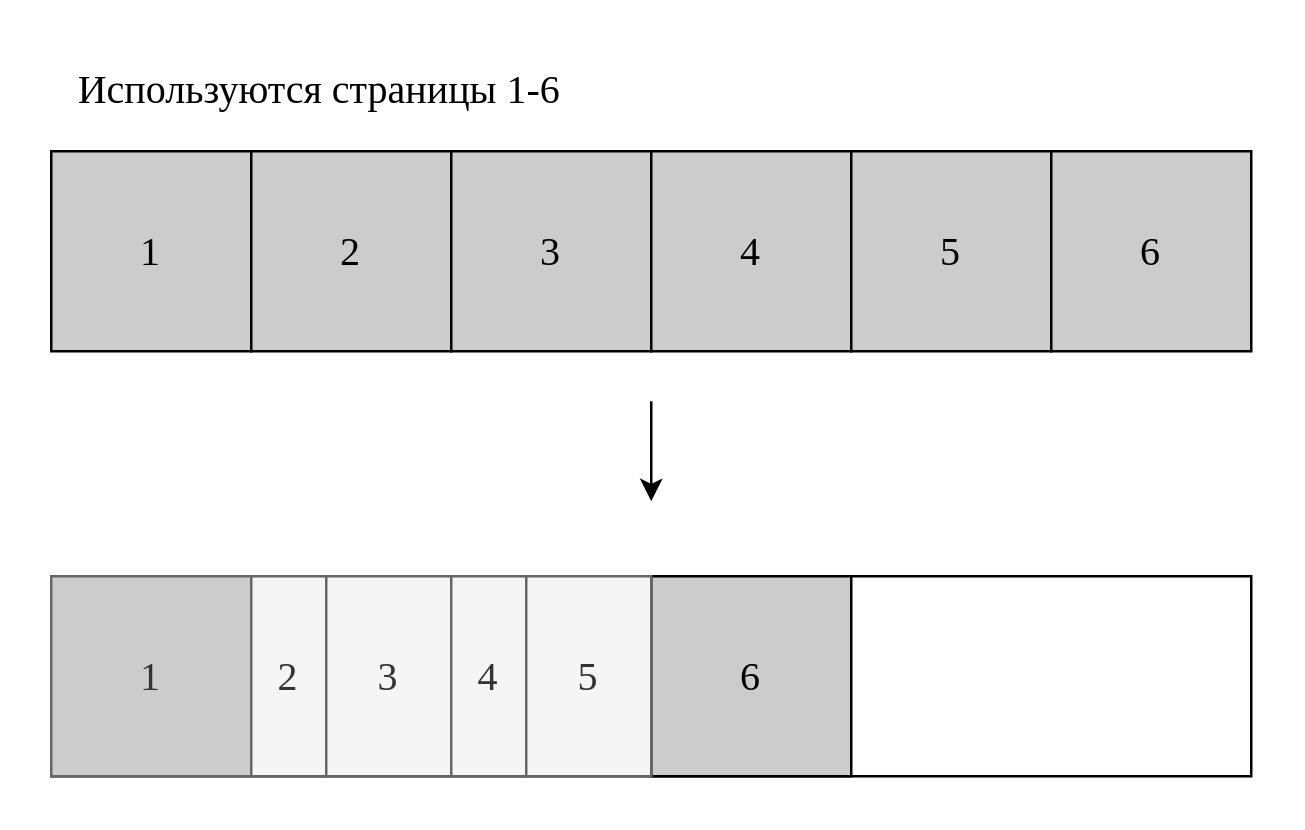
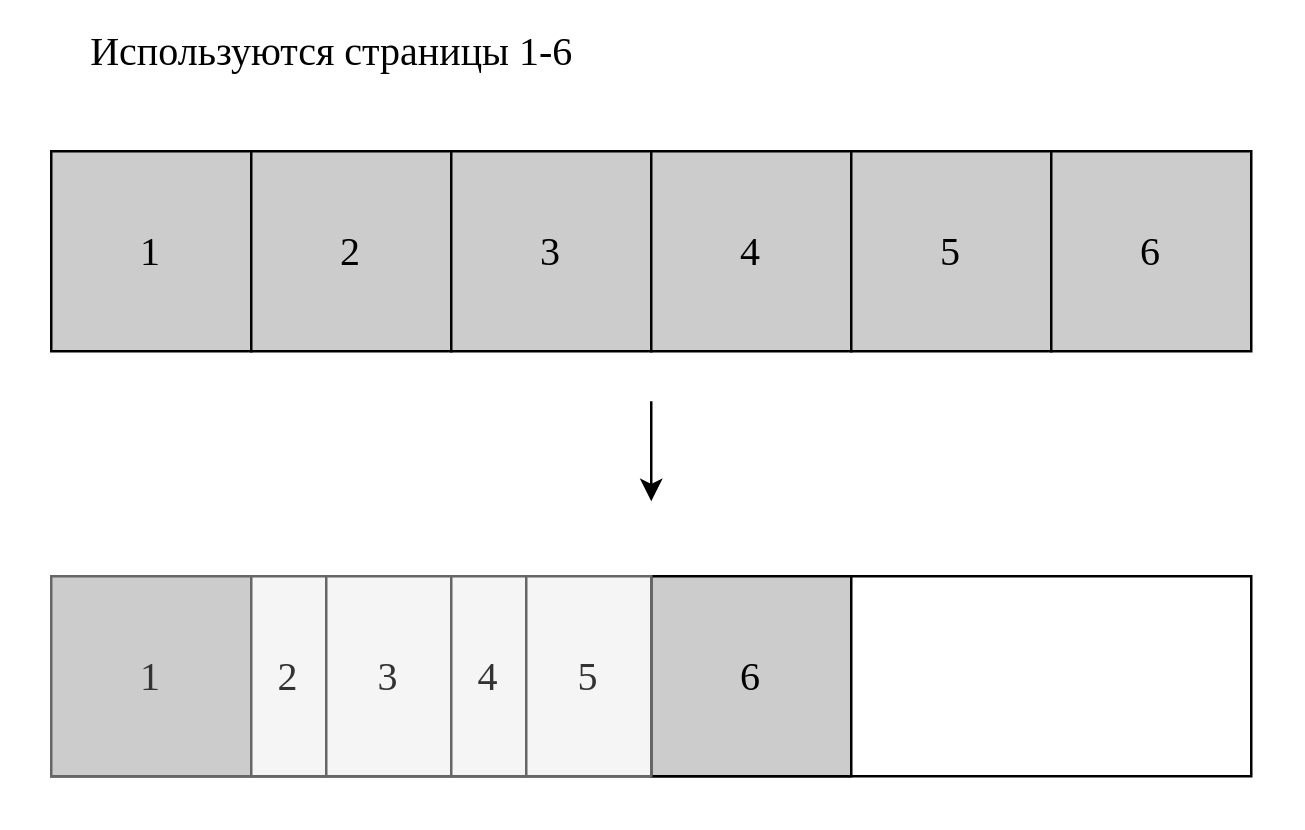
node "Используются страницы 1-6": moved (320, 89) -> (333, 51)
